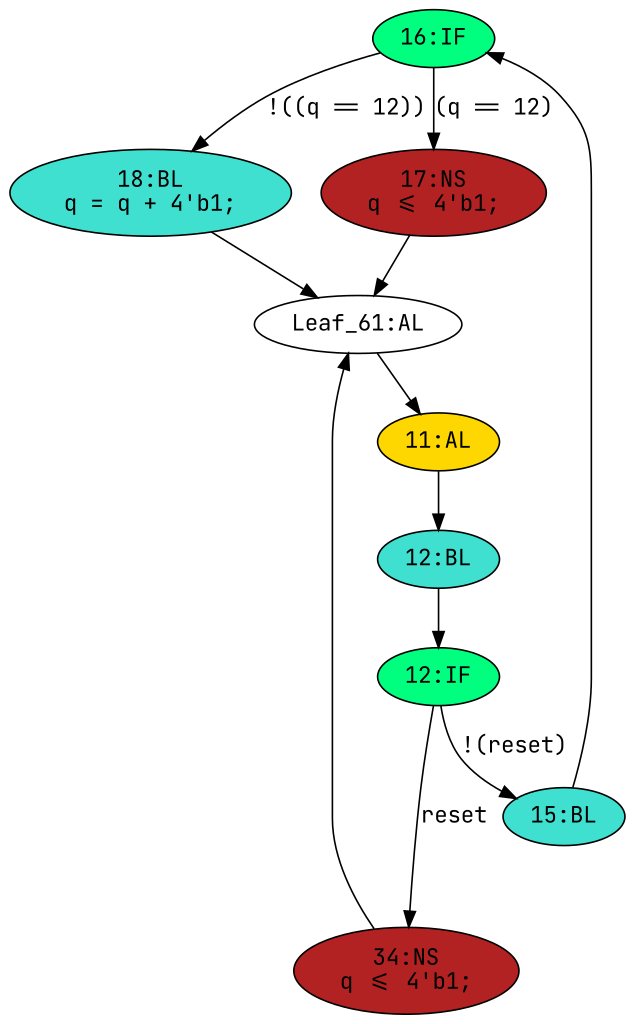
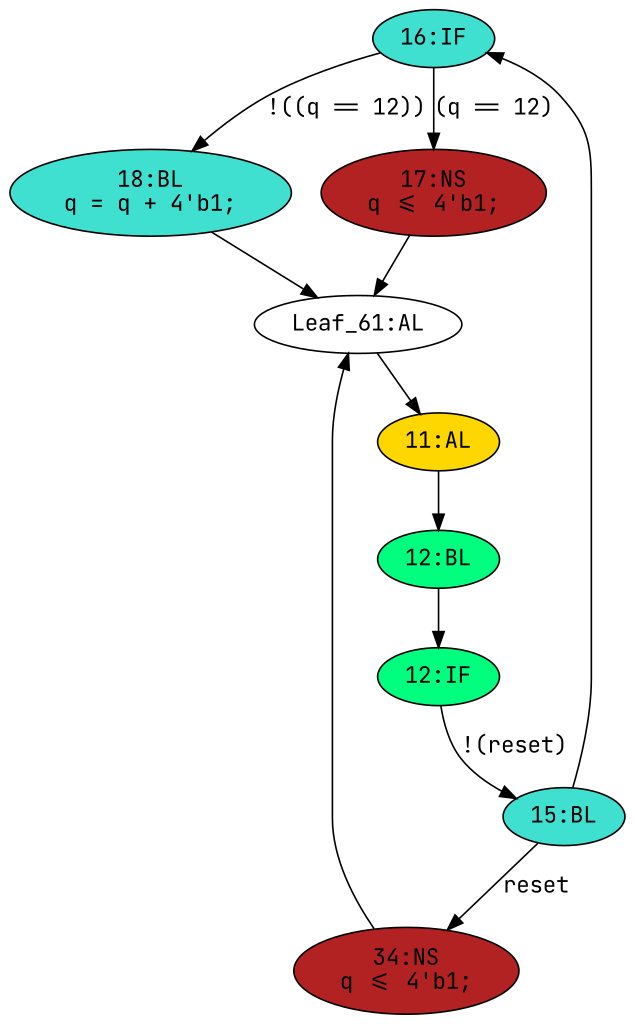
node "16:IF": fillcolor springgreen -> turquoise
node "12:BL": fillcolor turquoise -> springgreen
edge "12:IF" -> "34:NS q <= 4'b1;": now "15:BL" -> "34:NS q <= 4'b1;"
